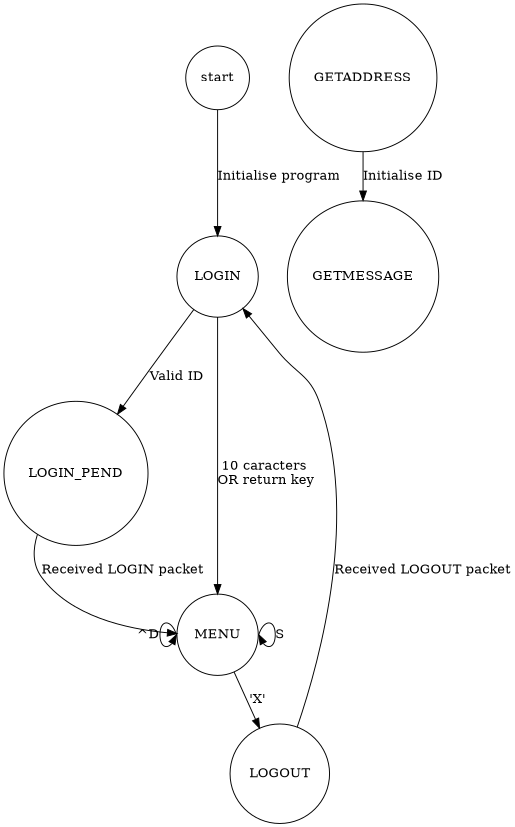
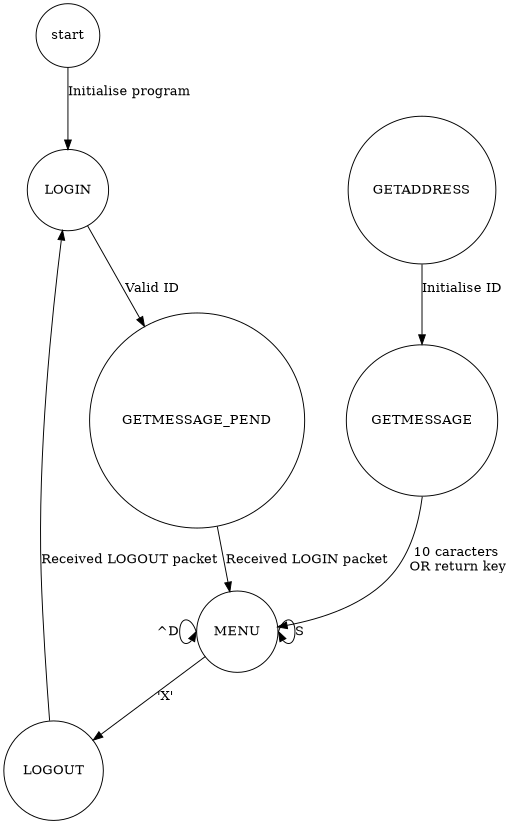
edge "LOGIN" -> "MENU": now "GETMESSAGE" -> "MENU"
node "LOGIN_PEND": label "LOGIN_PEND" -> "GETMESSAGE_PEND"
